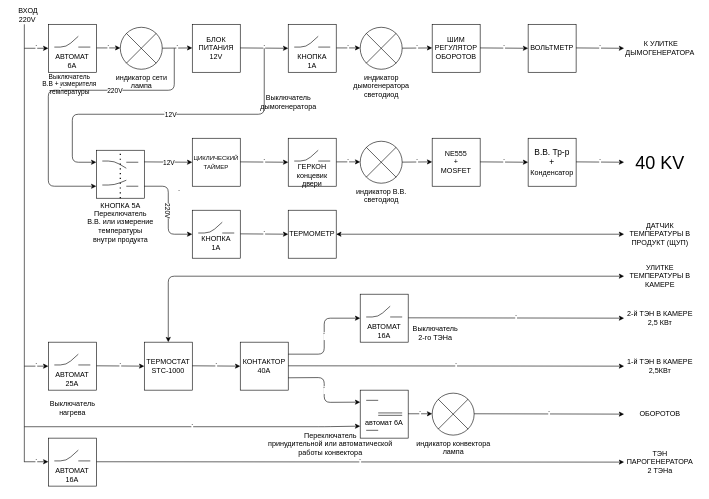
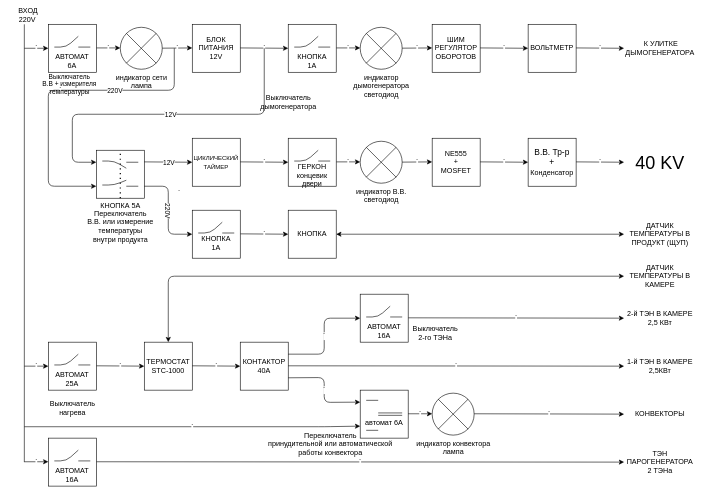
node "ТЕРМОМЕТР": label "ТЕРМОМЕТР" -> "КНОПКА"
node "УЛИТКЕ ТЕМПЕРАТУРЫ В КАМЕРЕ": label "УЛИТКЕ ТЕМПЕРАТУРЫ В КАМЕРЕ" -> "ДАТЧИК ТЕМПЕРАТУРЫ В КАМЕРЕ"
node "ОБОРОТОВ": label "ОБОРОТОВ" -> "КОНВЕКТОРЫ"
